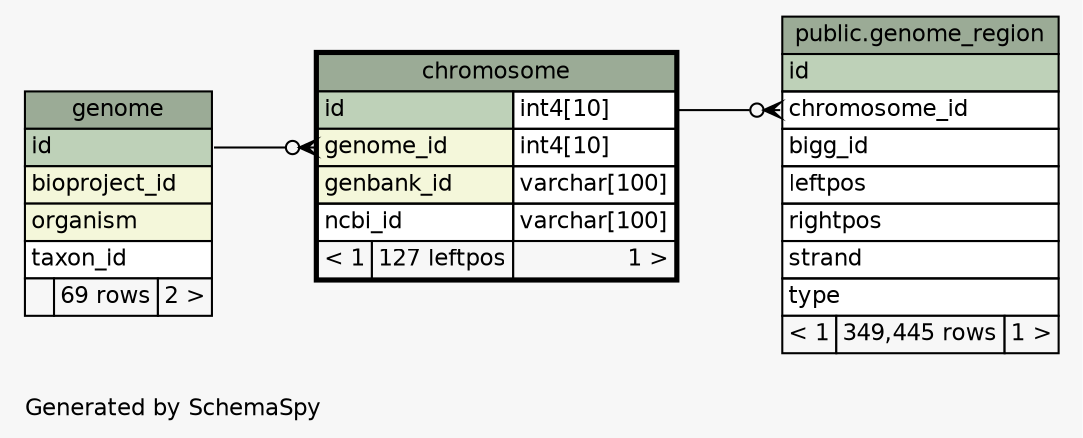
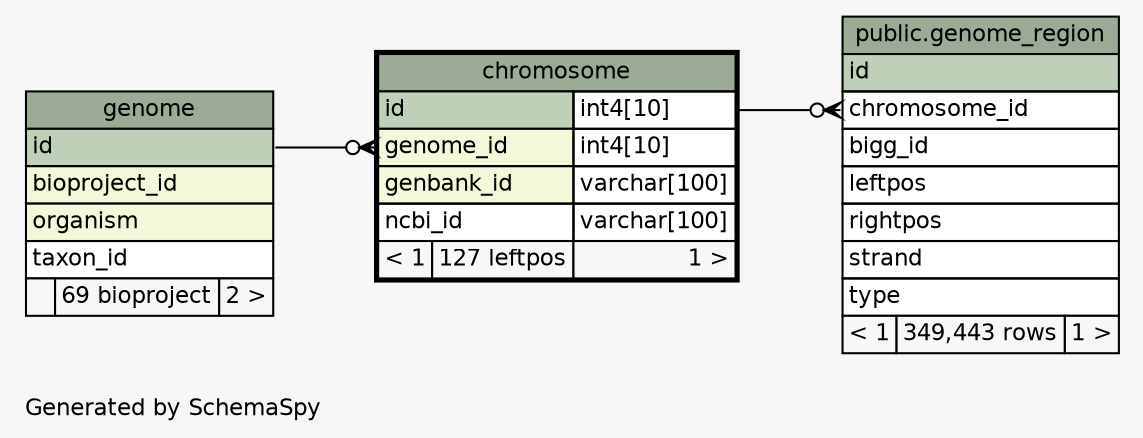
node "genome": text "69 rows" -> "69 bioproject"
node "public.genome_region": text "349,445 rows" -> "349,443 rows"
